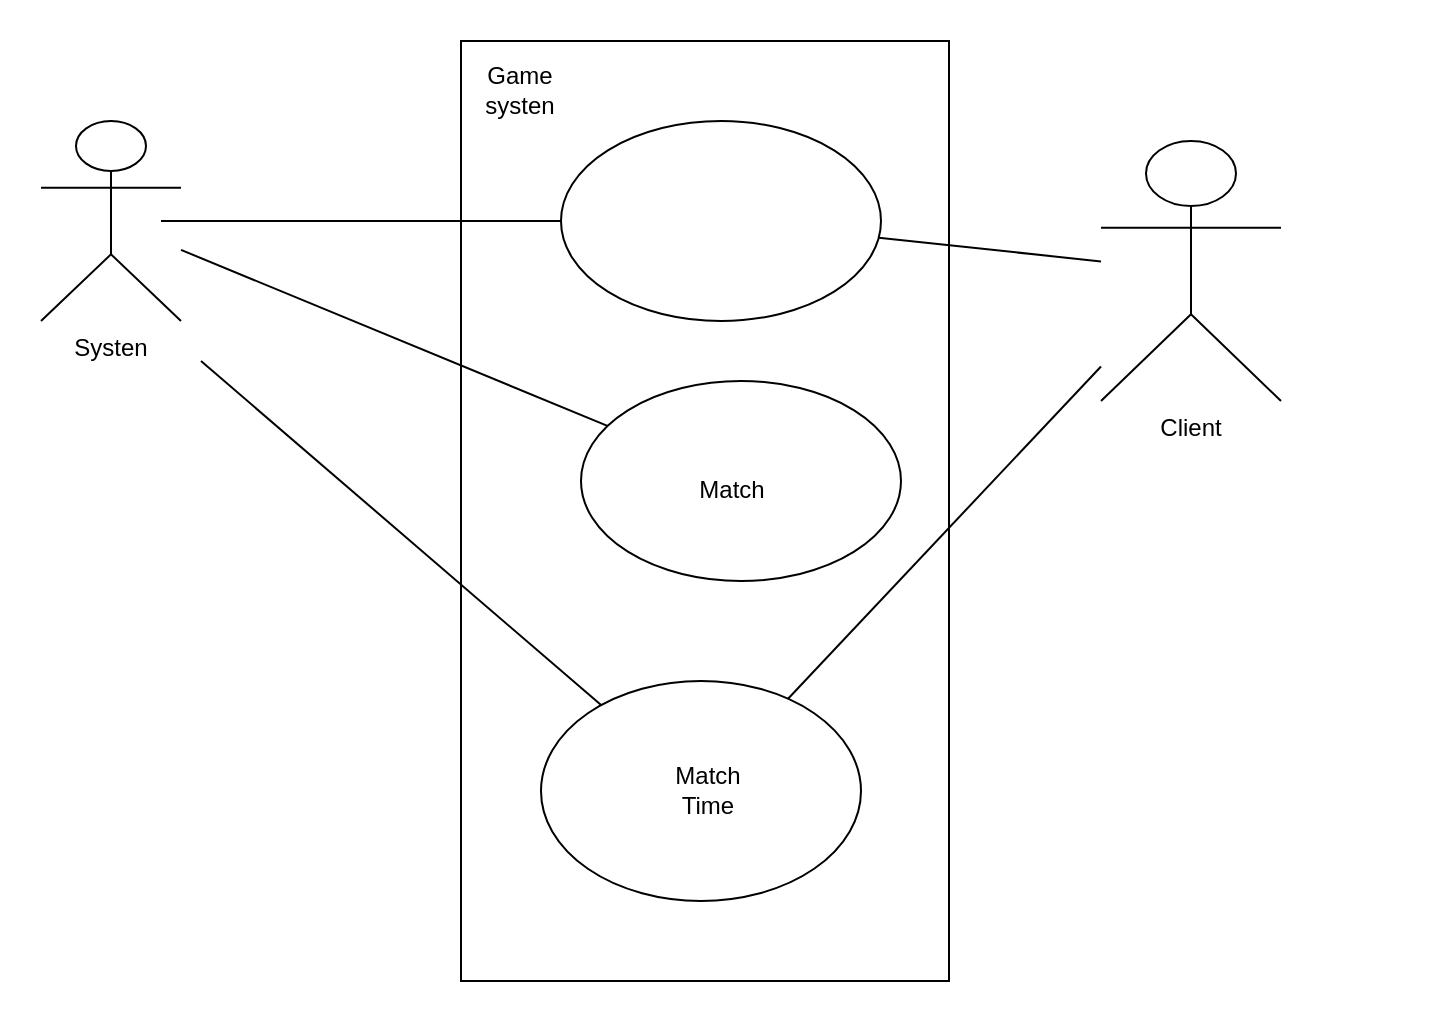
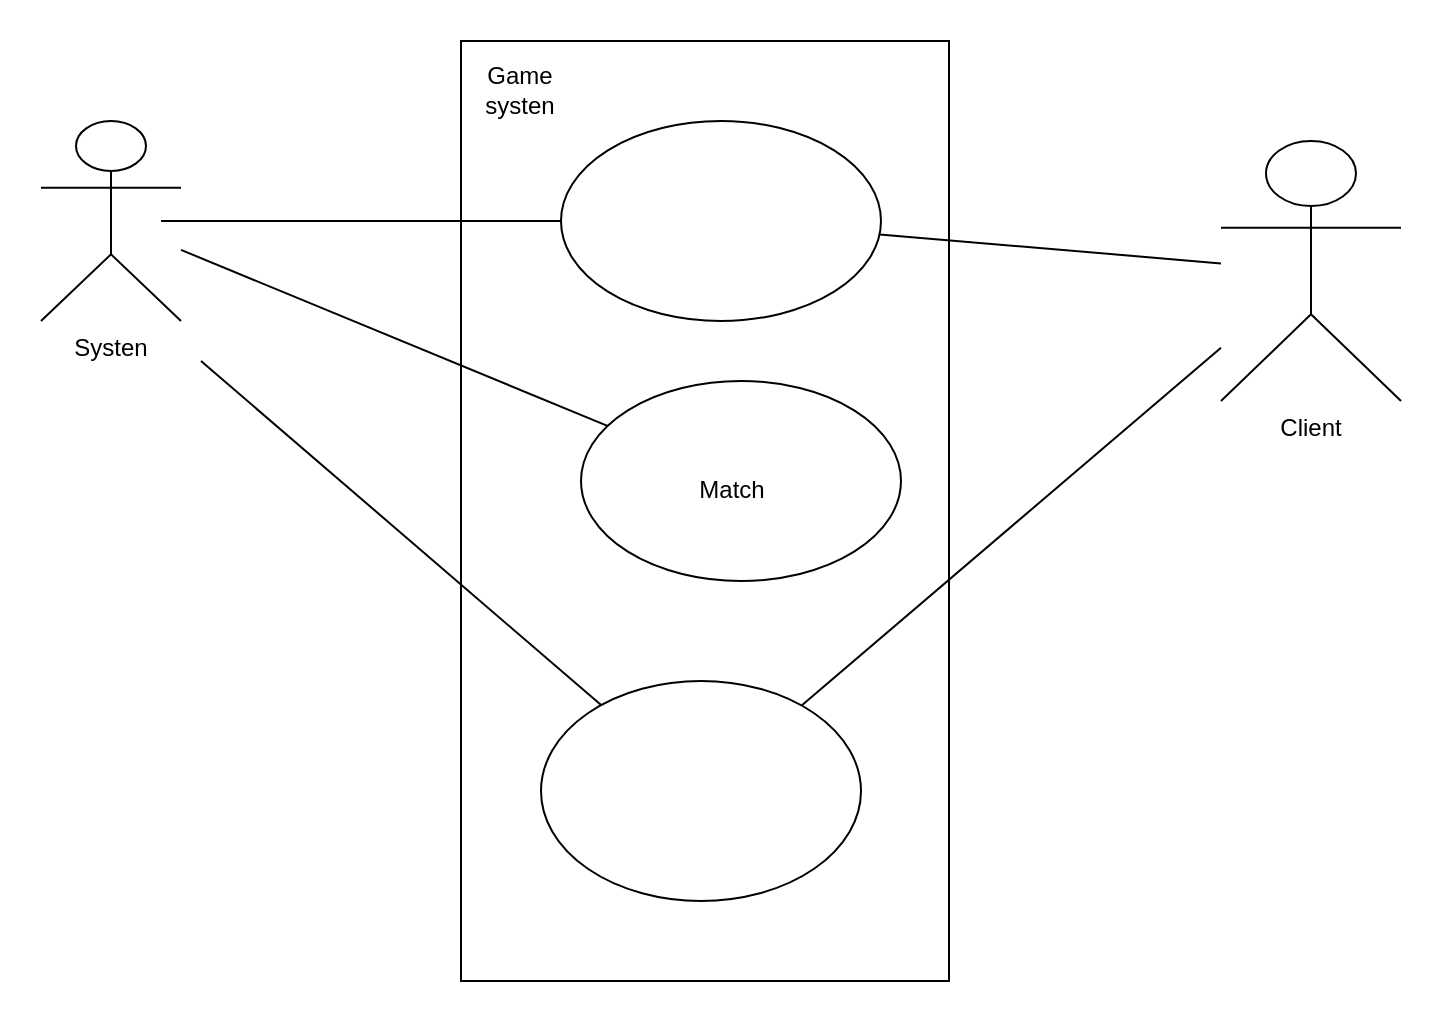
node "Client": moved (1191, 271) -> (1311, 271)
node "Match Time": removed
